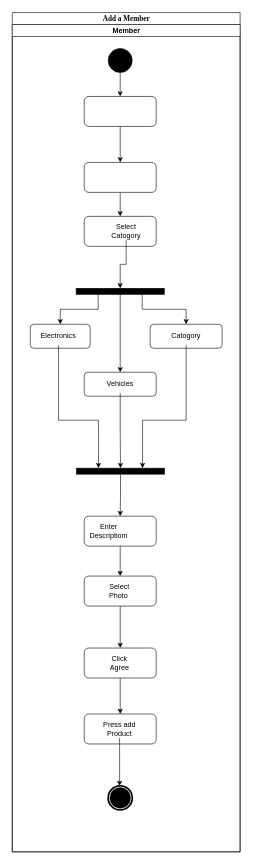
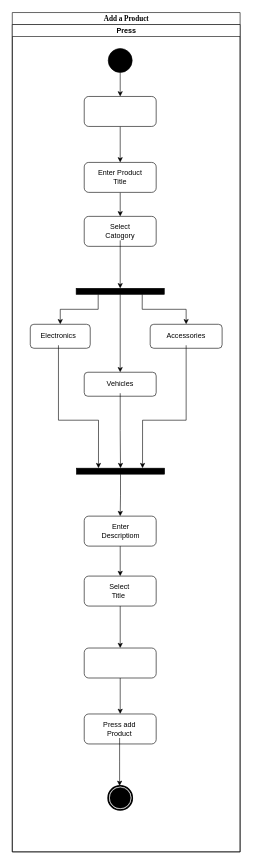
node "Add a Member": label "Add a Member" -> "Add a Product"
node "Member": label "Member" -> "Press"
node "Enter Product Title": added
node "Select Catogory": moved (126, 231) -> (120, 231)
node "Catogory": label "Catogory" -> "Accessories"
node "Enter Descriptiom": moved (109, 531) -> (121, 531)
node "Select Photo": label "Select Photo" -> "Select Title"
node "Click Agree": removed
